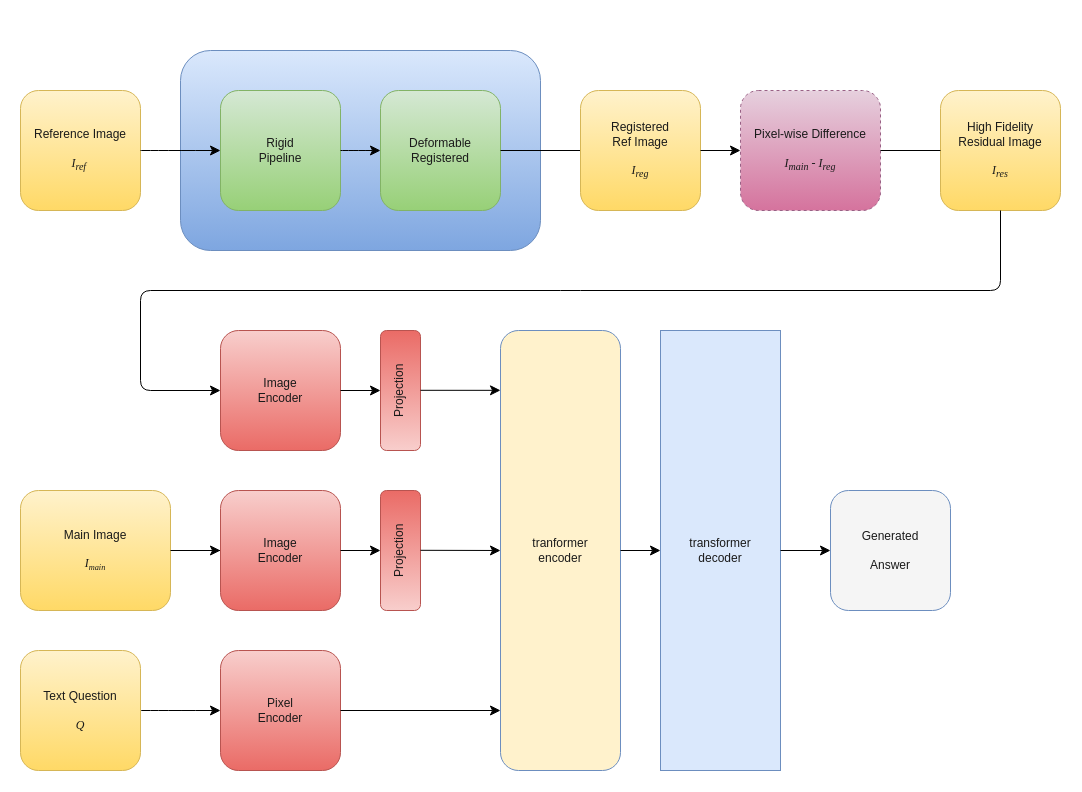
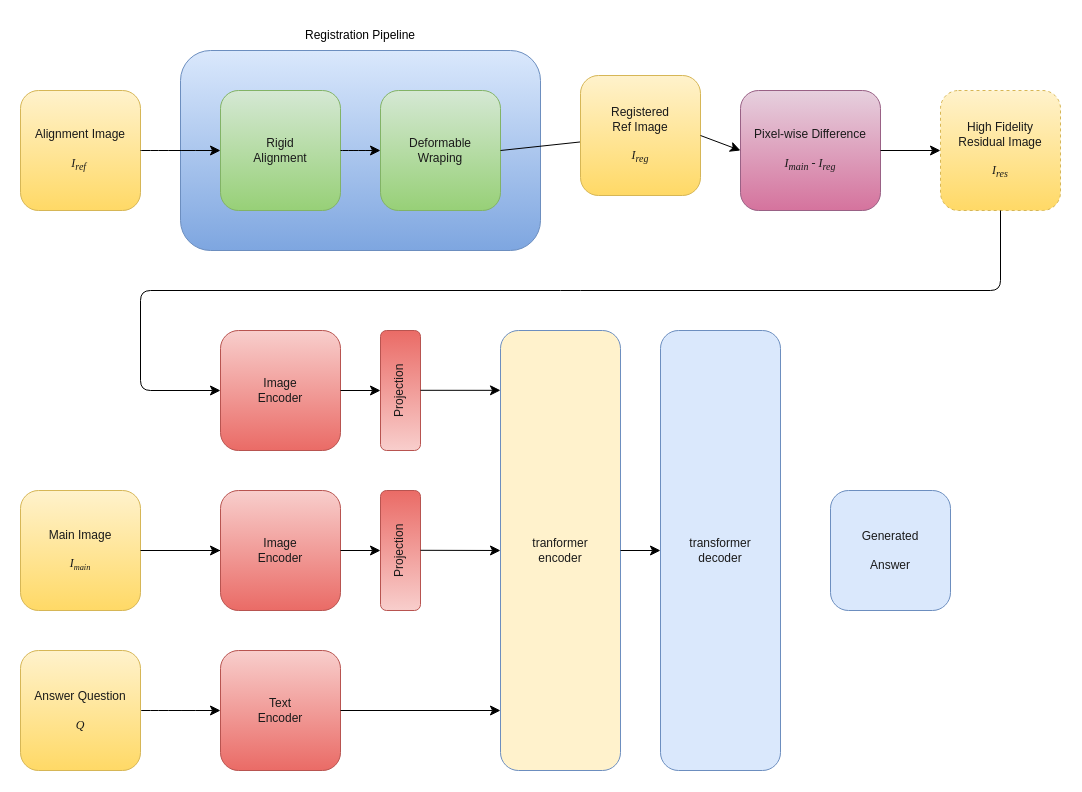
node "Registration Pipeline": added
node "Reference Image Iref": label "Reference Image Iref" -> "Alignment Image Iref"
node "Rigid Pipeline": label "Rigid Pipeline" -> "Rigid Alignment"
node "Deformable Registered": label "Deformable Registered" -> "Deformable Wraping"
node "Registered Ref Image Ireg": moved (641, 151) -> (641, 136)
node "Pixel-wise Difference Imain - Ireg": style dashed -> solid
edge "Pixel-wise Difference Imain - Ireg" -- "High Fidelity Residual Image Ires": arrowhead none -> classic
node "High Fidelity Residual Image Ires": style solid -> dashed
node "Main Image Imain": size 150x120 -> 120x120
node "transformer decoder": shape rectangle -> rounded rectangle
edge "transformer decoder" -> "Generated Answer": removed
node "Generated Answer": fillcolor #f5f5f5 -> #dae8fc
node "Text Question Q": label "Text Question Q" -> "Answer Question Q"
node "Pixel Encoder": label "Pixel Encoder" -> "Text Encoder"
